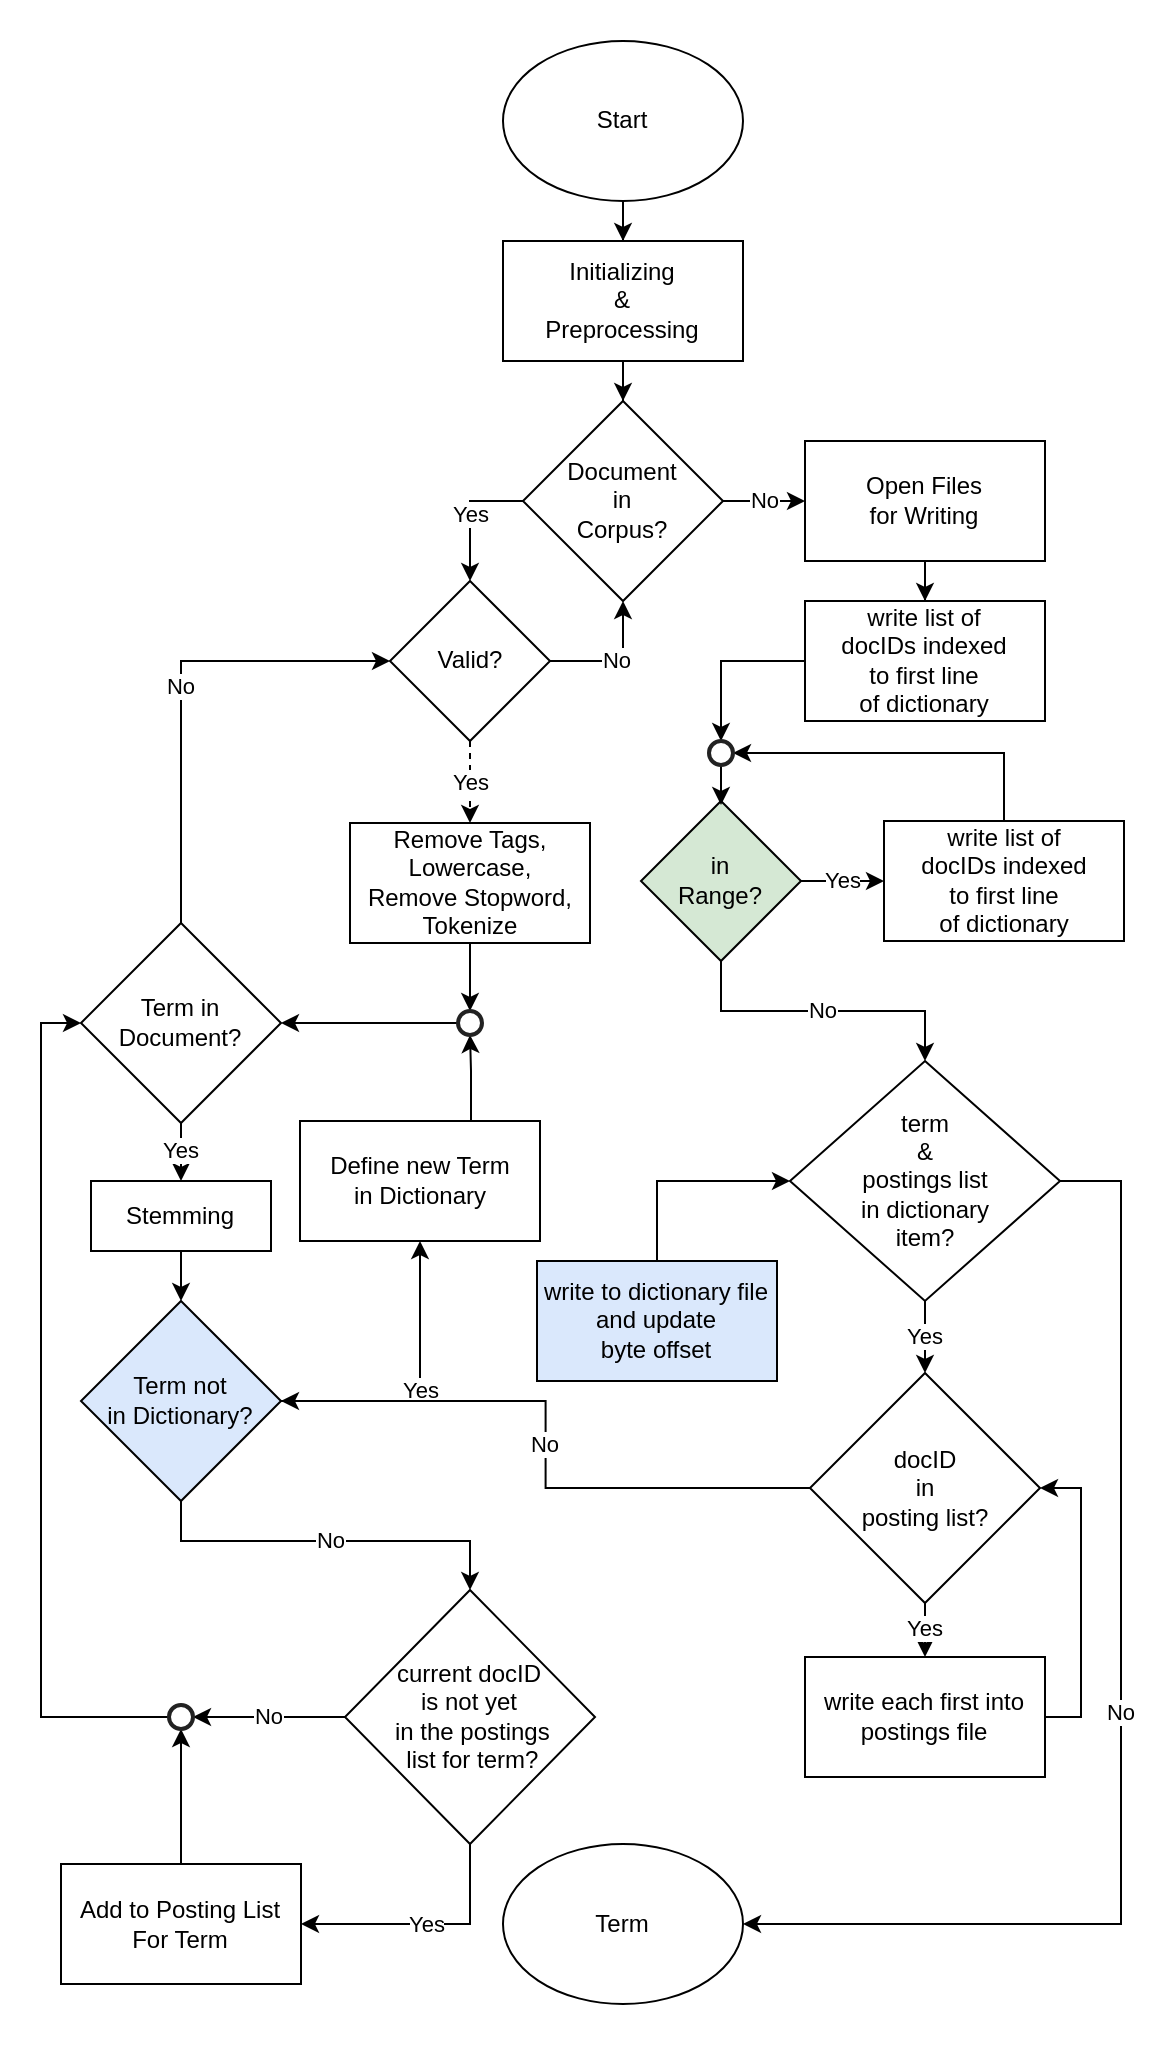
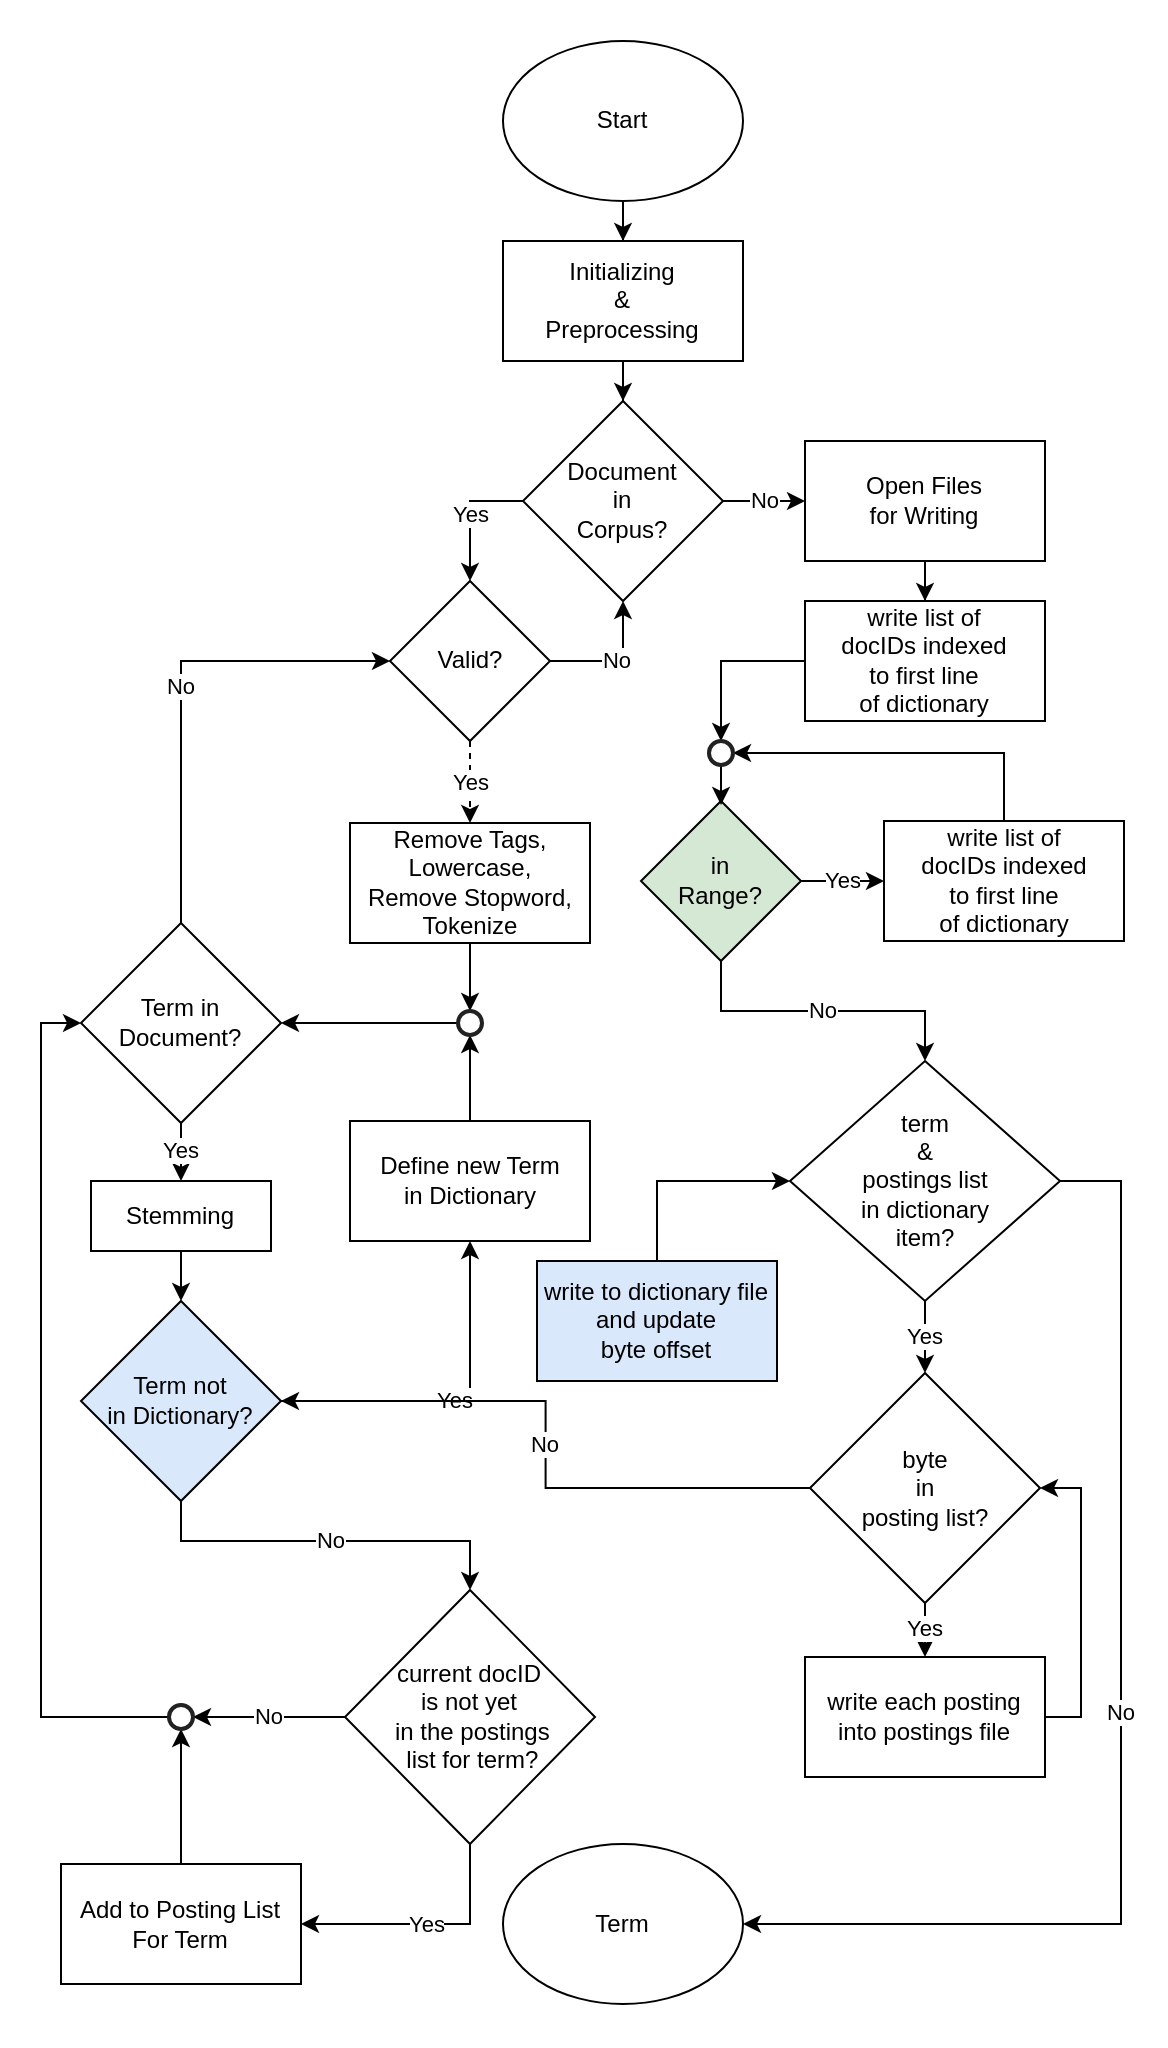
node "Define new Term in Dictionary": moved (420, 1181) -> (470, 1181)
node "docID in posting list?": label "docID in posting list?" -> "byte in posting list?"
node "write each first into postings file": label "write each first into postings file" -> "write each posting into postings file"
